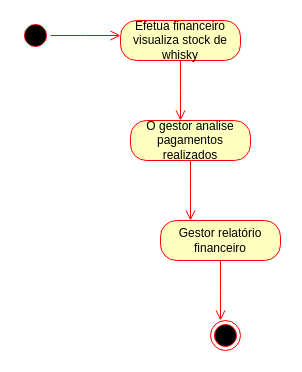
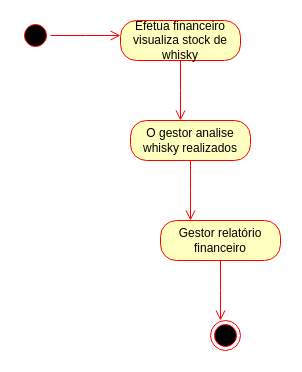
node "O gestor analise pagamentos realizados": label "O gestor analise pagamentos realizados" -> "O gestor analise whisky realizados"
